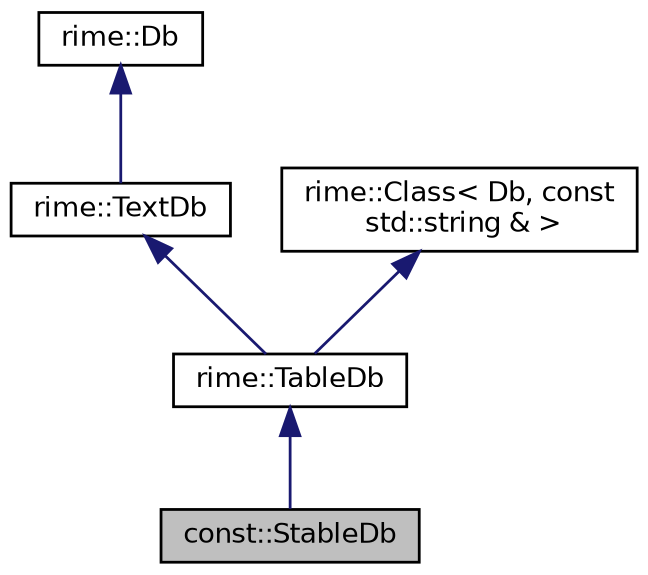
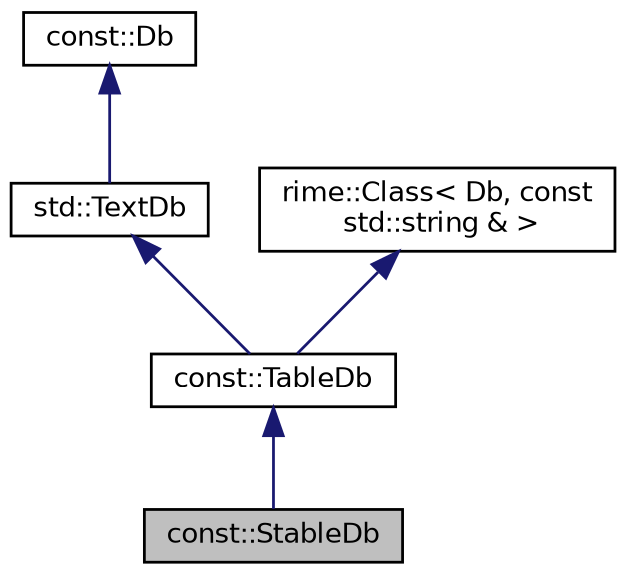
node "rime::Db": label "rime::Db" -> "const::Db"
node "rime::TextDb": label "rime::TextDb" -> "std::TextDb"
node "rime::TableDb": label "rime::TableDb" -> "const::TableDb"
